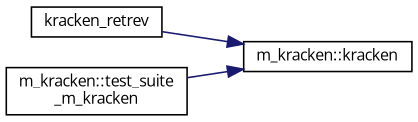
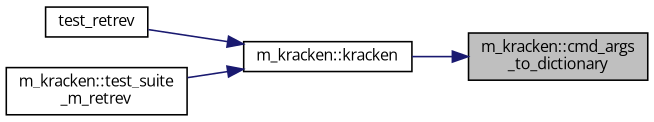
node "kracken_retrev": label "kracken_retrev" -> "test_retrev"
node "m_kracken::cmd_args _to_dictionary": added
node "m_kracken::test_suite _m_kracken": label "m_kracken::test_suite _m_kracken" -> "m_kracken::test_suite _m_retrev"
